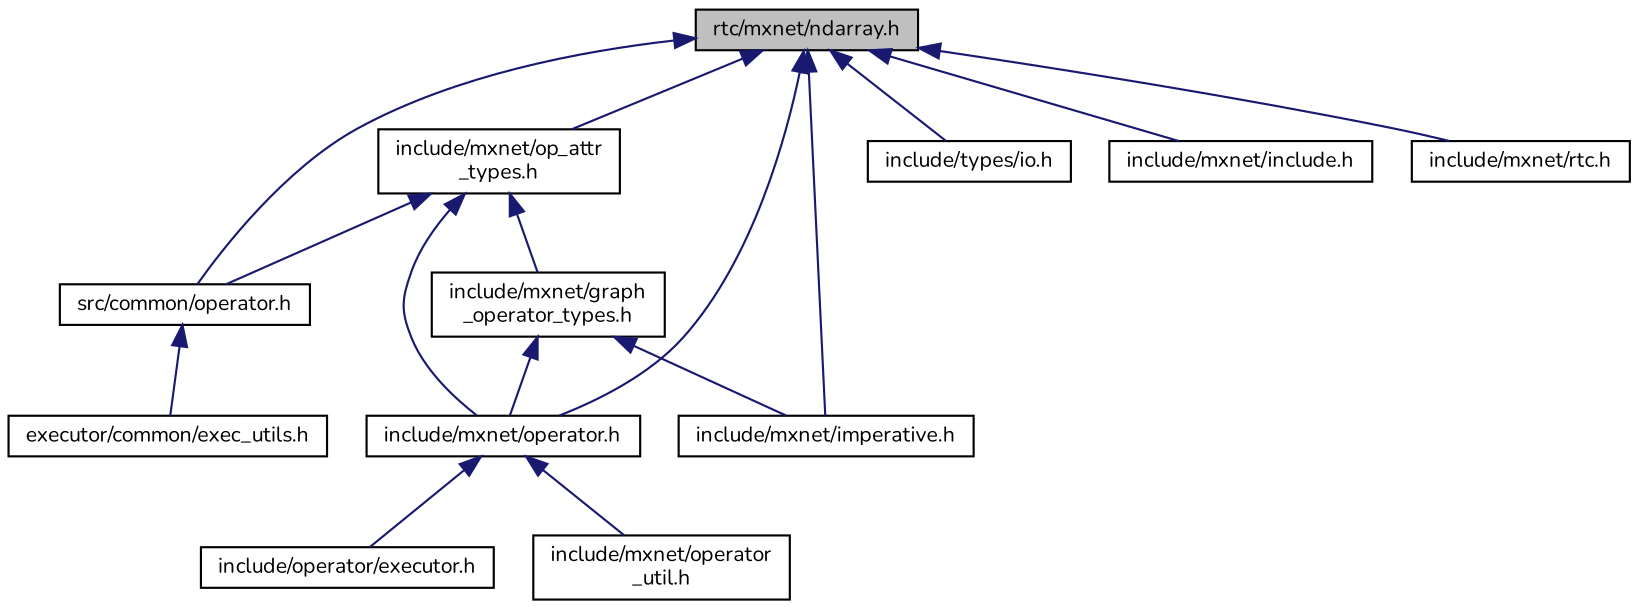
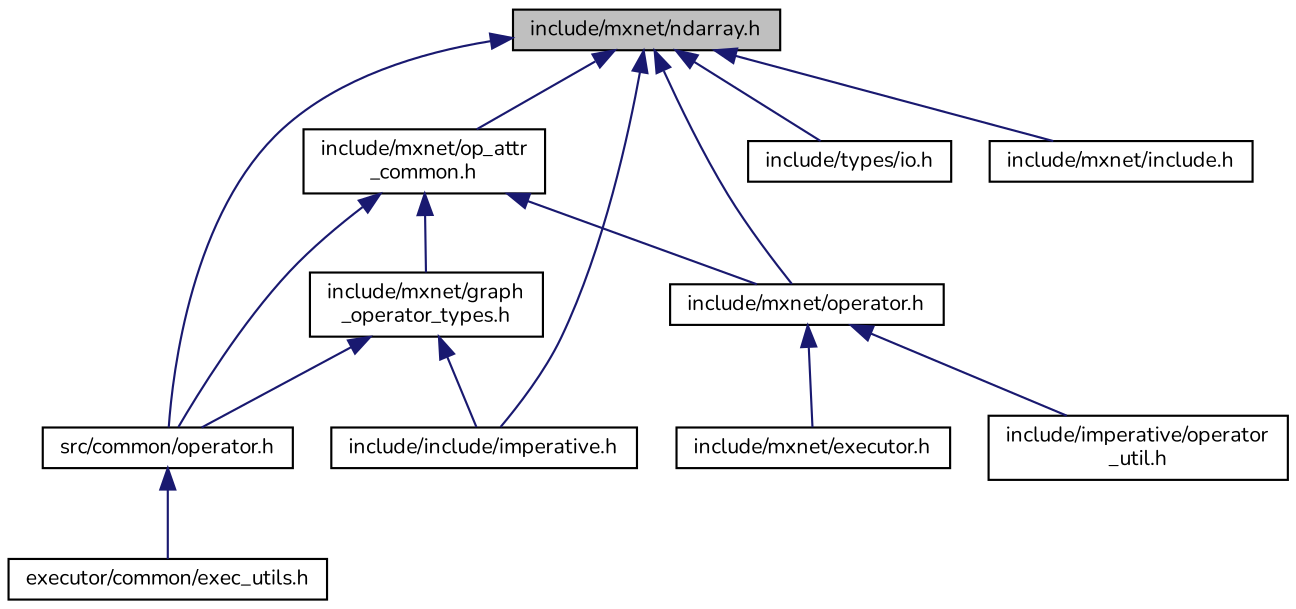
node "rtc/mxnet/ndarray.h": label "rtc/mxnet/ndarray.h" -> "include/mxnet/ndarray.h"
node "include/mxnet/op_attr _types.h": label "include/mxnet/op_attr _types.h" -> "include/mxnet/op_attr _common.h"
node "include/mxnet/rtc.h": removed
edge "include/mxnet/operator.h" -> "include/mxnet/graph _operator_types.h": now "src/common/operator.h" -> "include/mxnet/graph _operator_types.h"
node "include/mxnet/imperative.h": label "include/mxnet/imperative.h" -> "include/include/imperative.h"
node "include/operator/executor.h": label "include/operator/executor.h" -> "include/mxnet/executor.h"
node "include/mxnet/operator _util.h": label "include/mxnet/operator _util.h" -> "include/imperative/operator _util.h"
